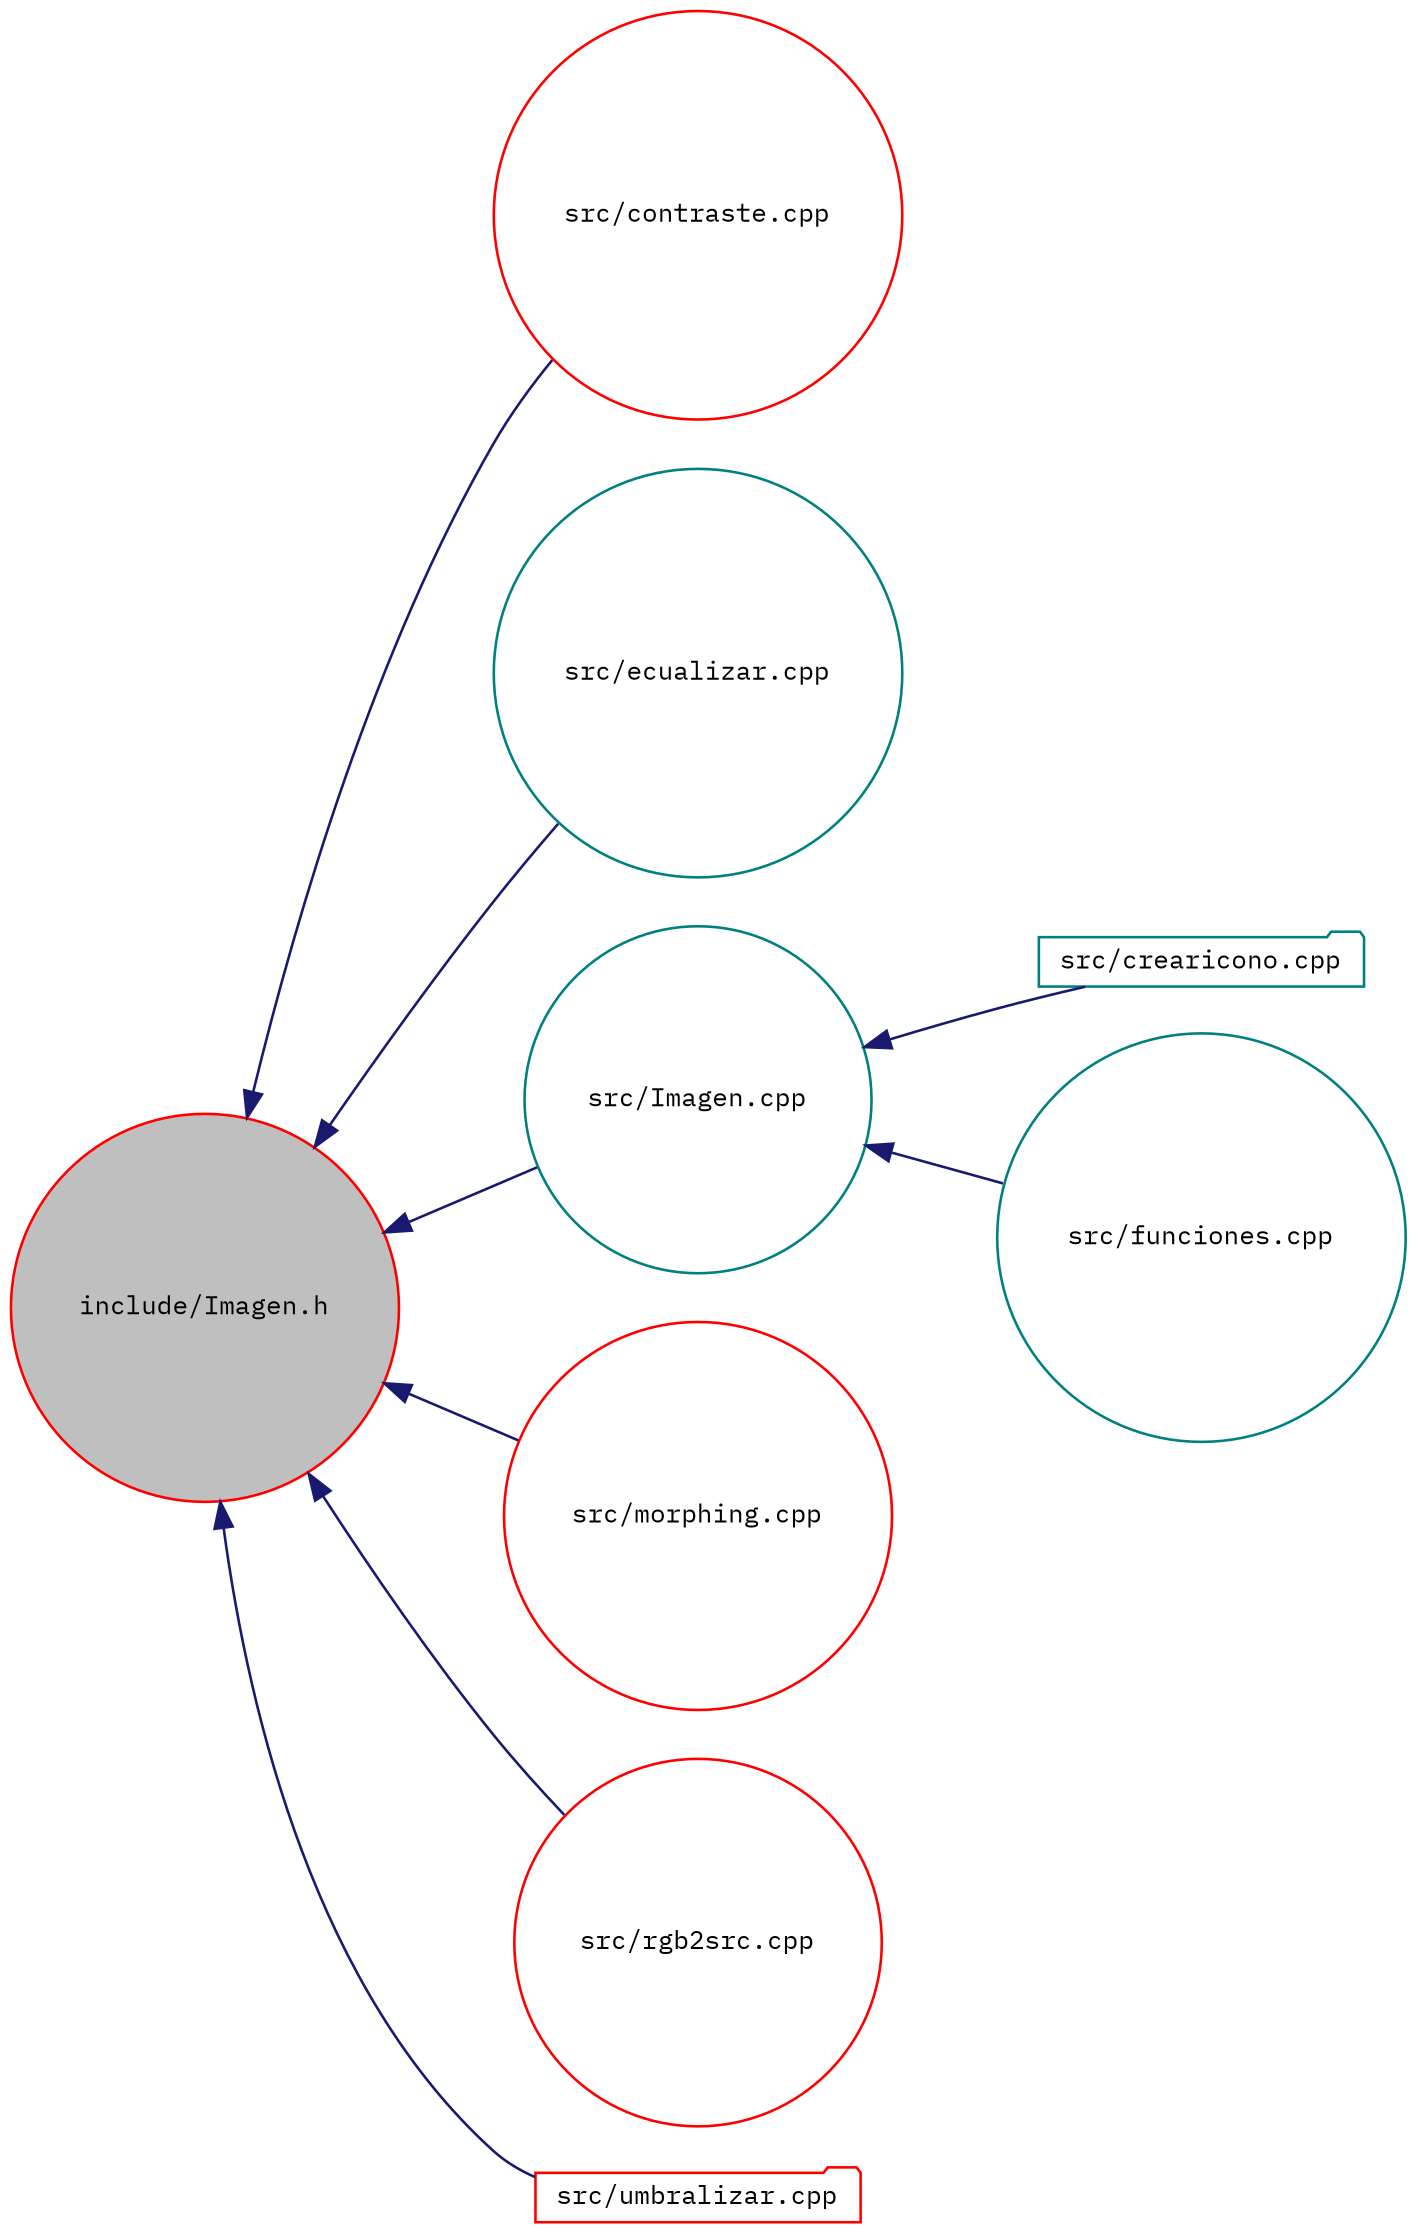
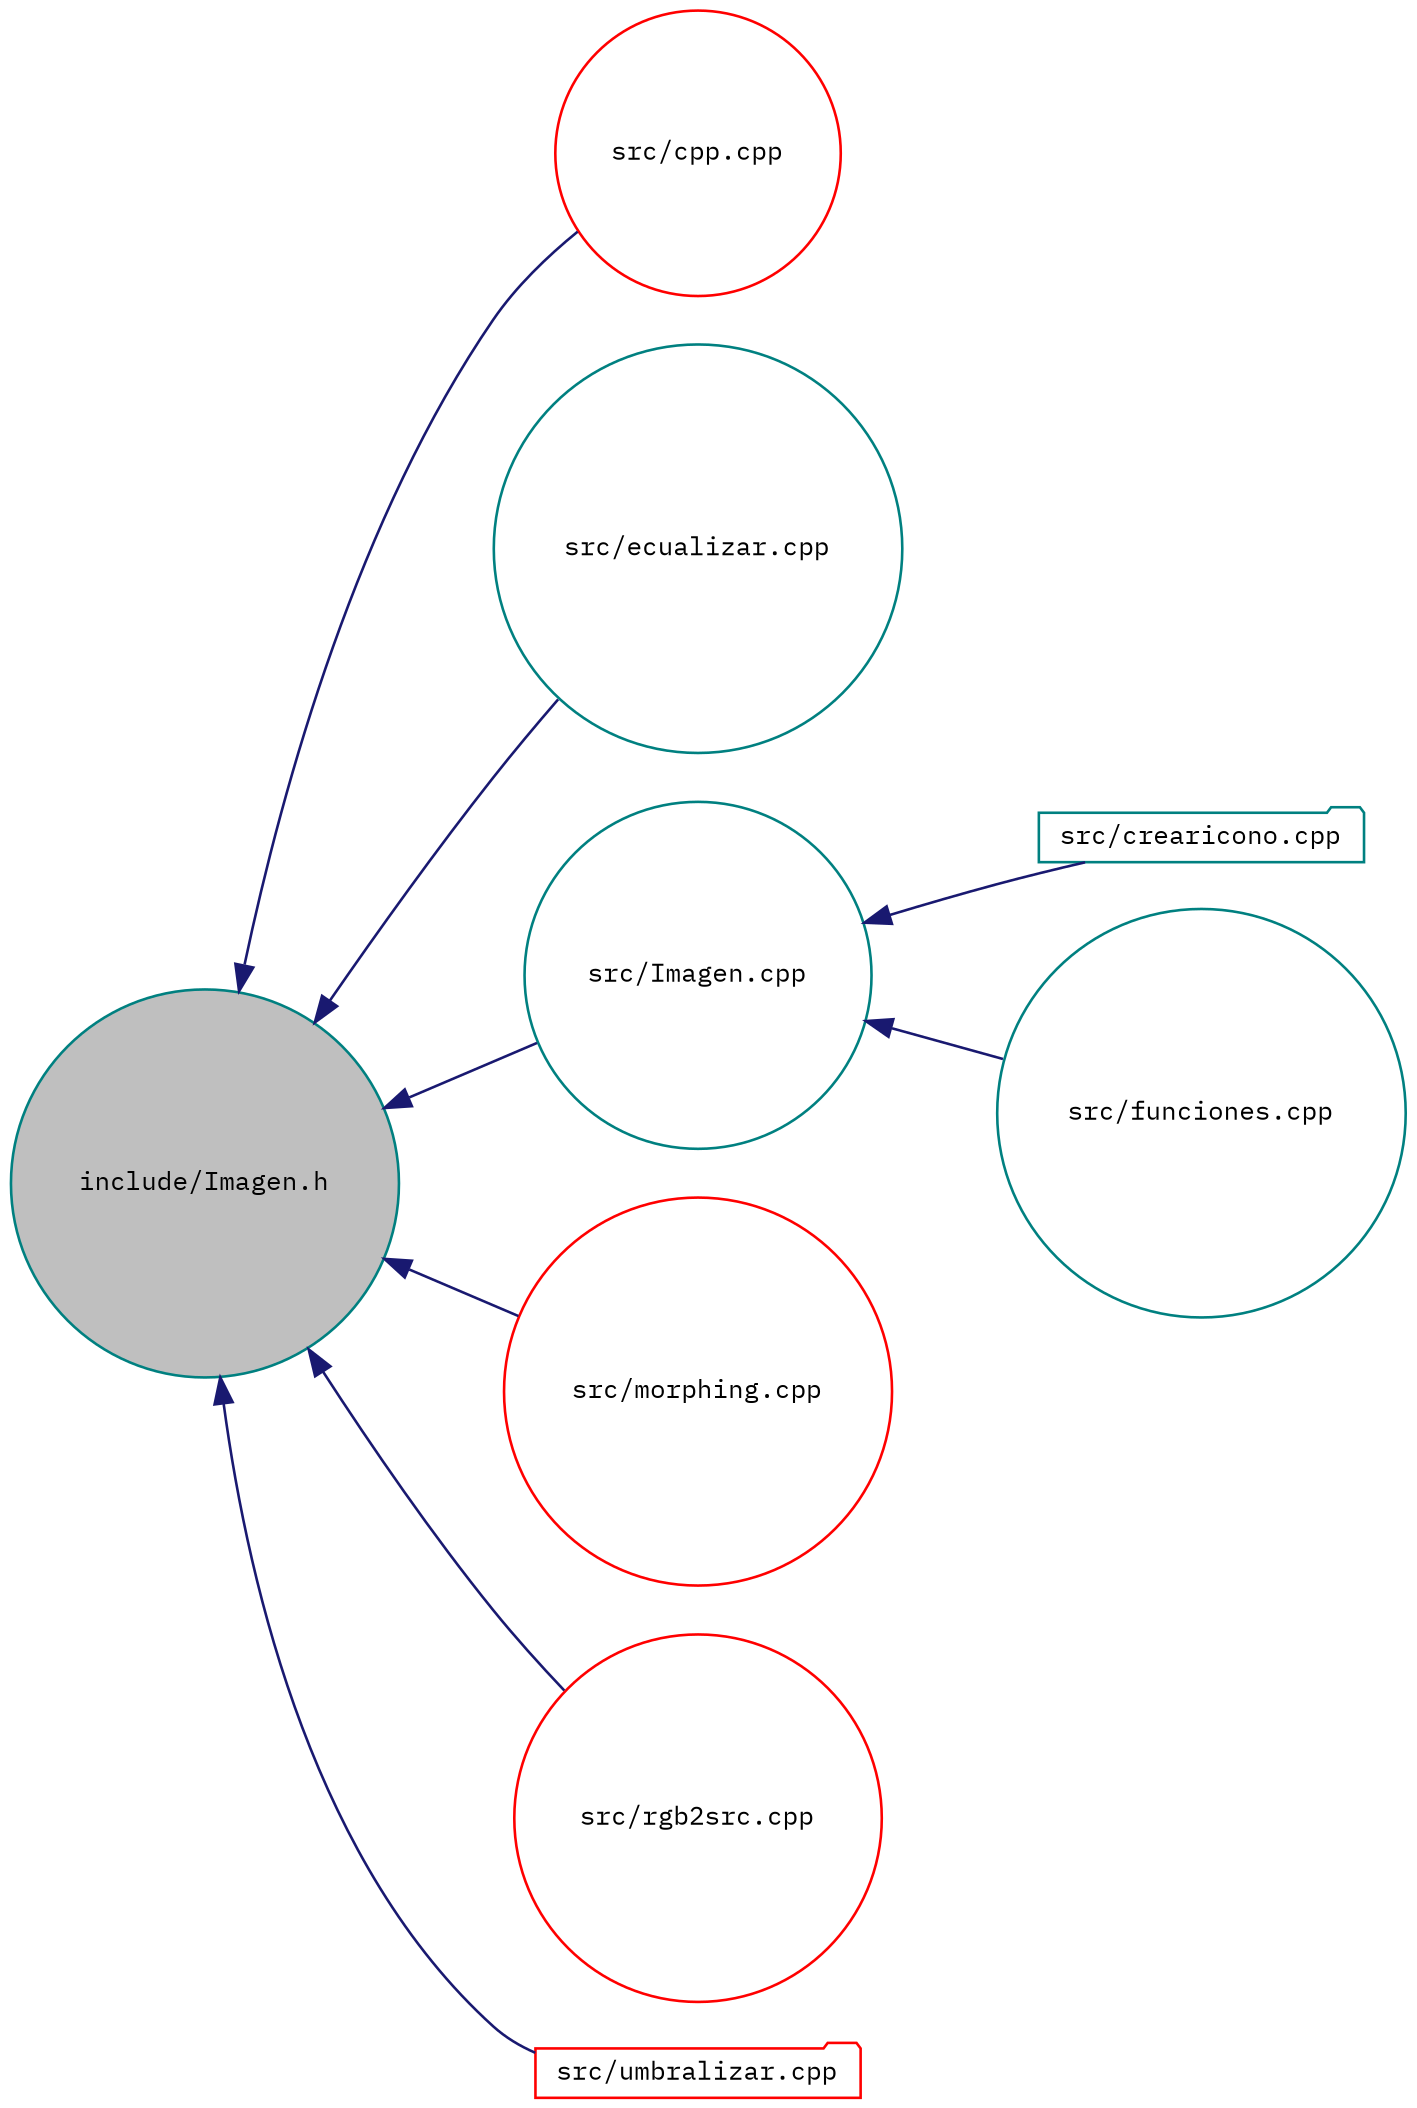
node "src/contraste.cpp": label "src/contraste.cpp" -> "src/cpp.cpp"
node "include/Imagen.h": color red -> teal
